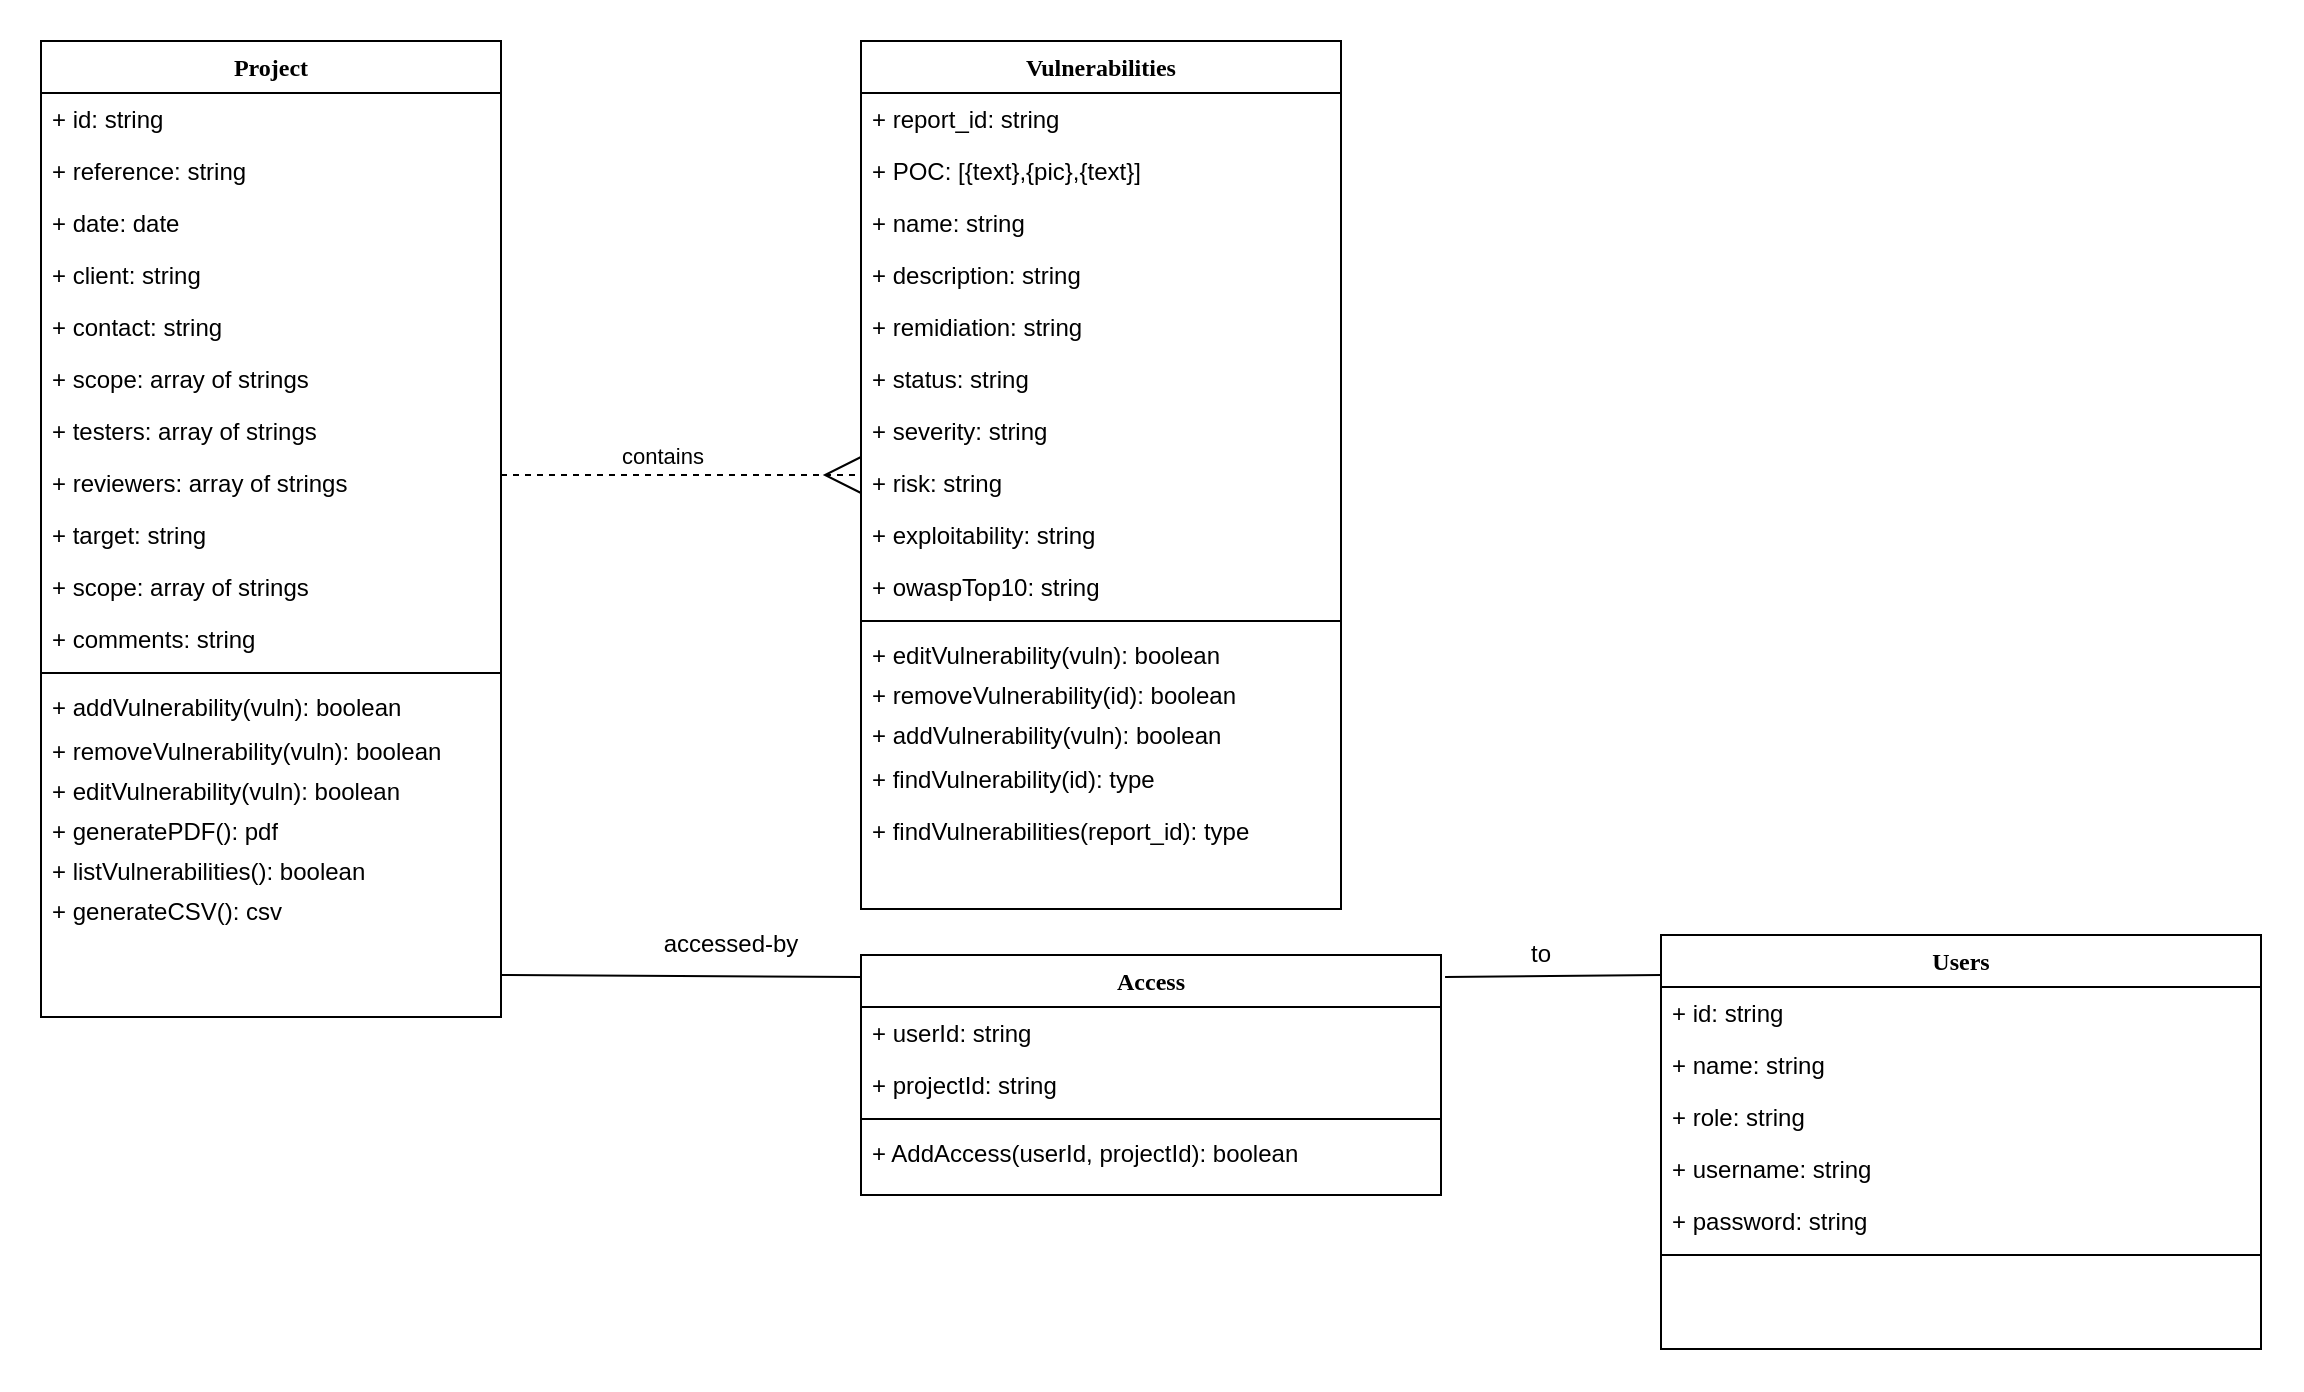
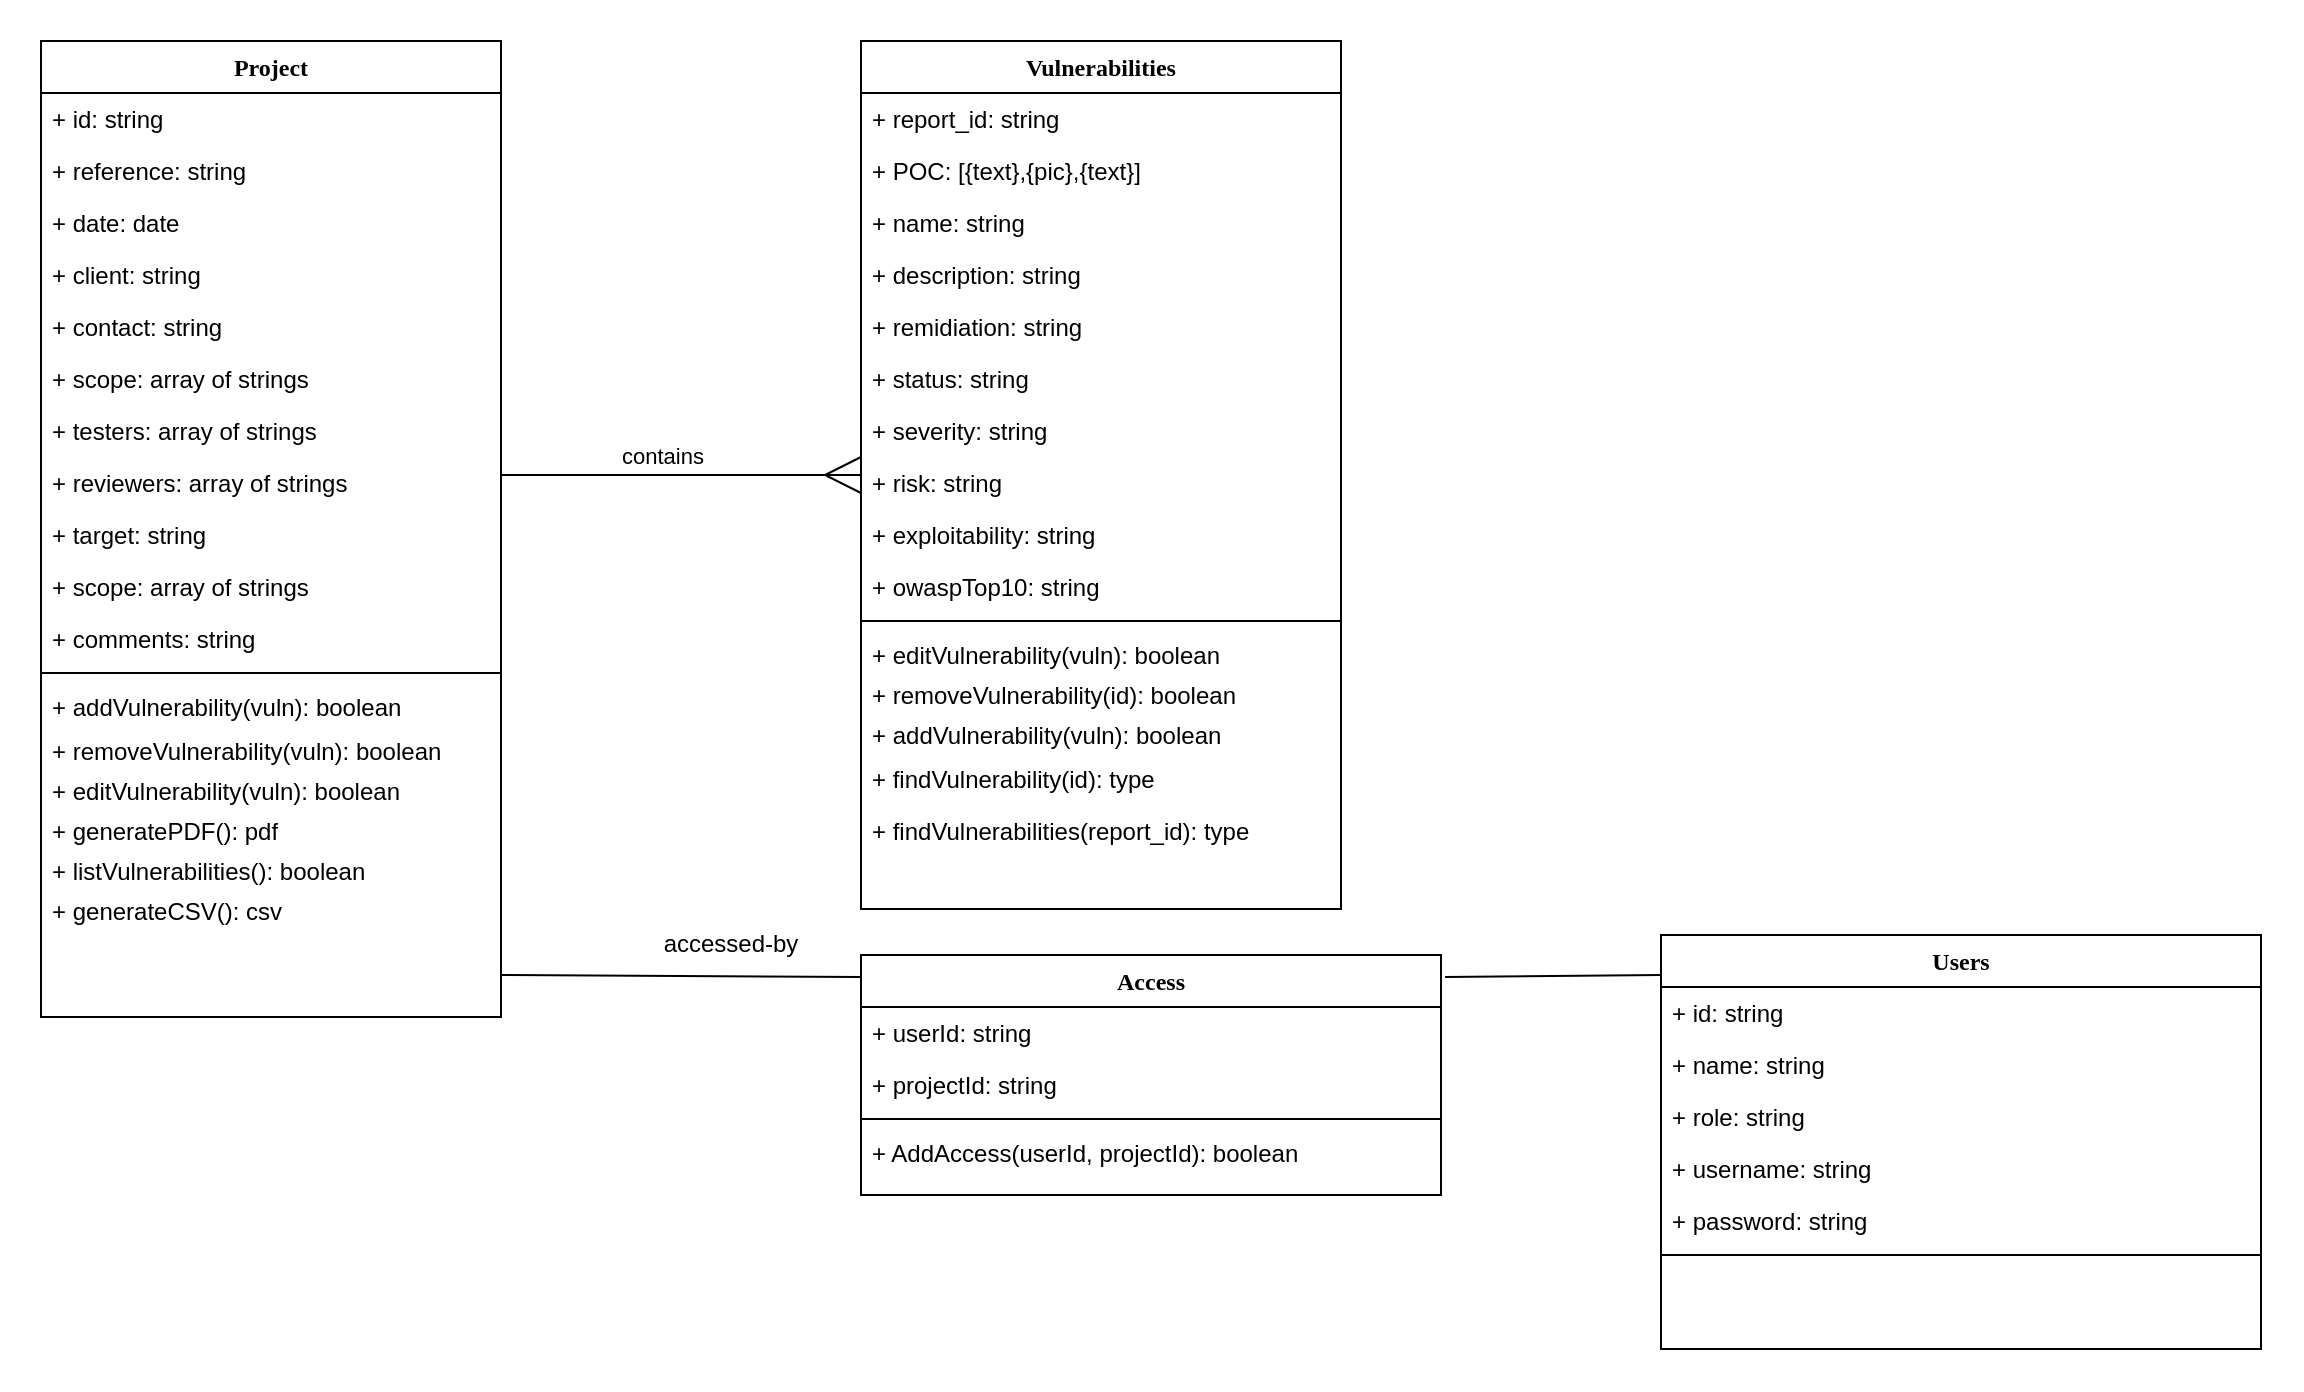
edge "Project" -> "Vulnerabilities": style dashed -> solid
node "to": removed
